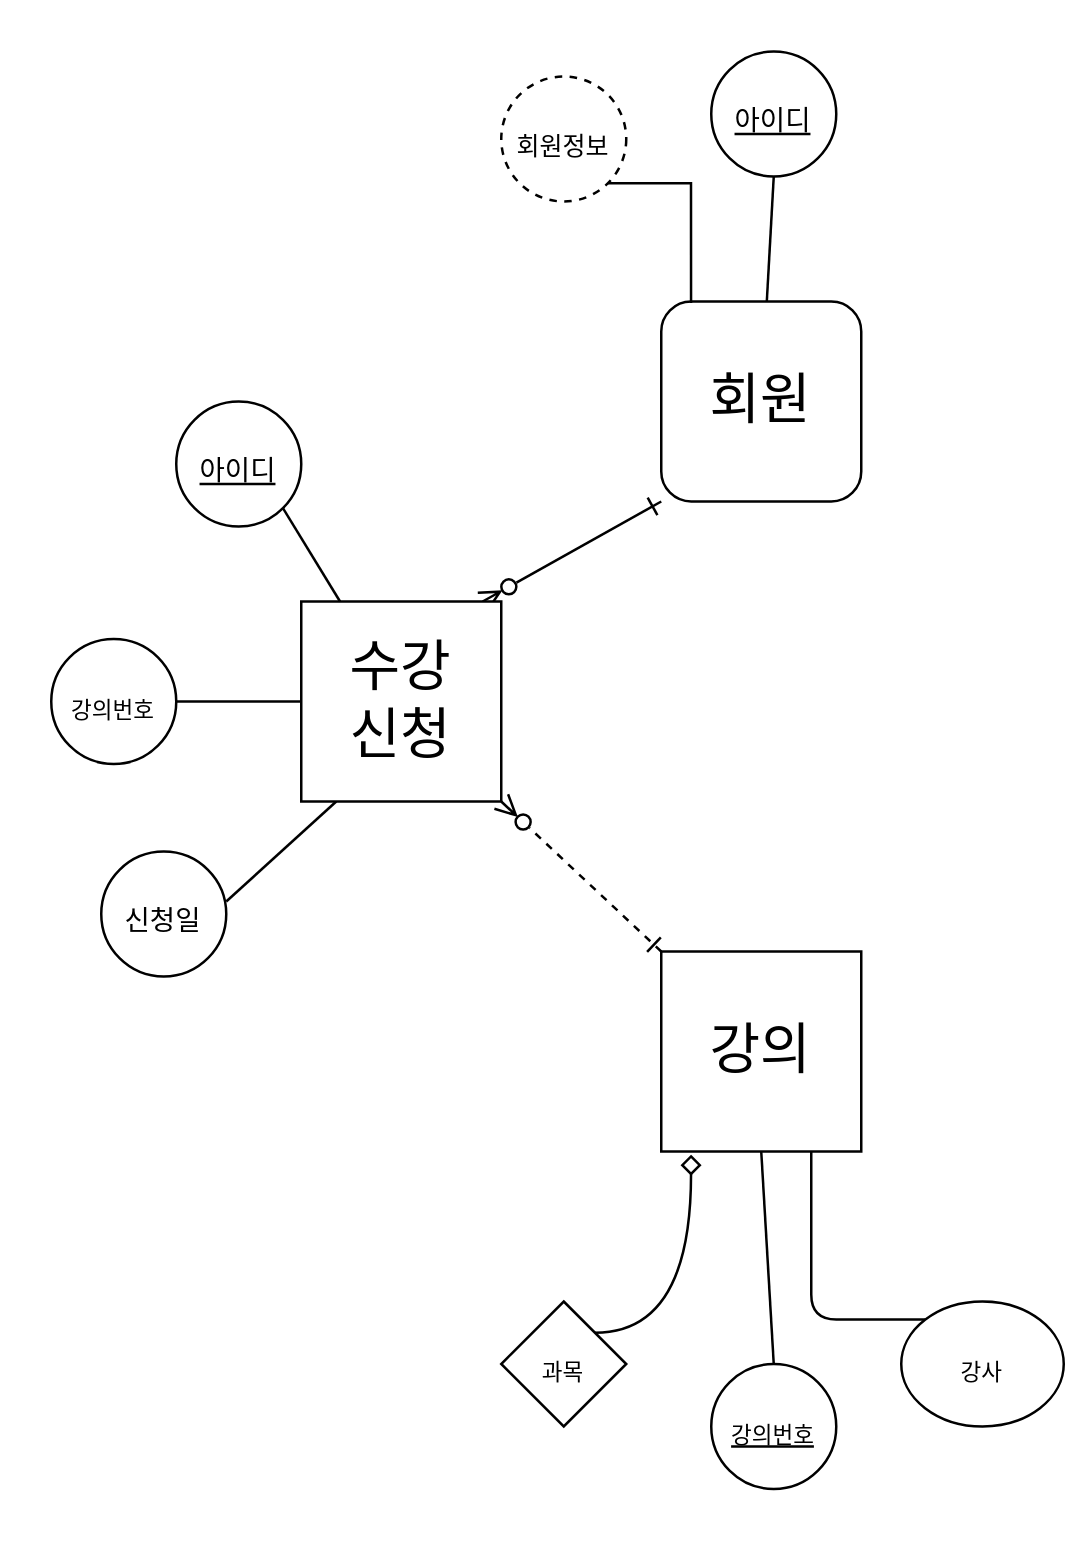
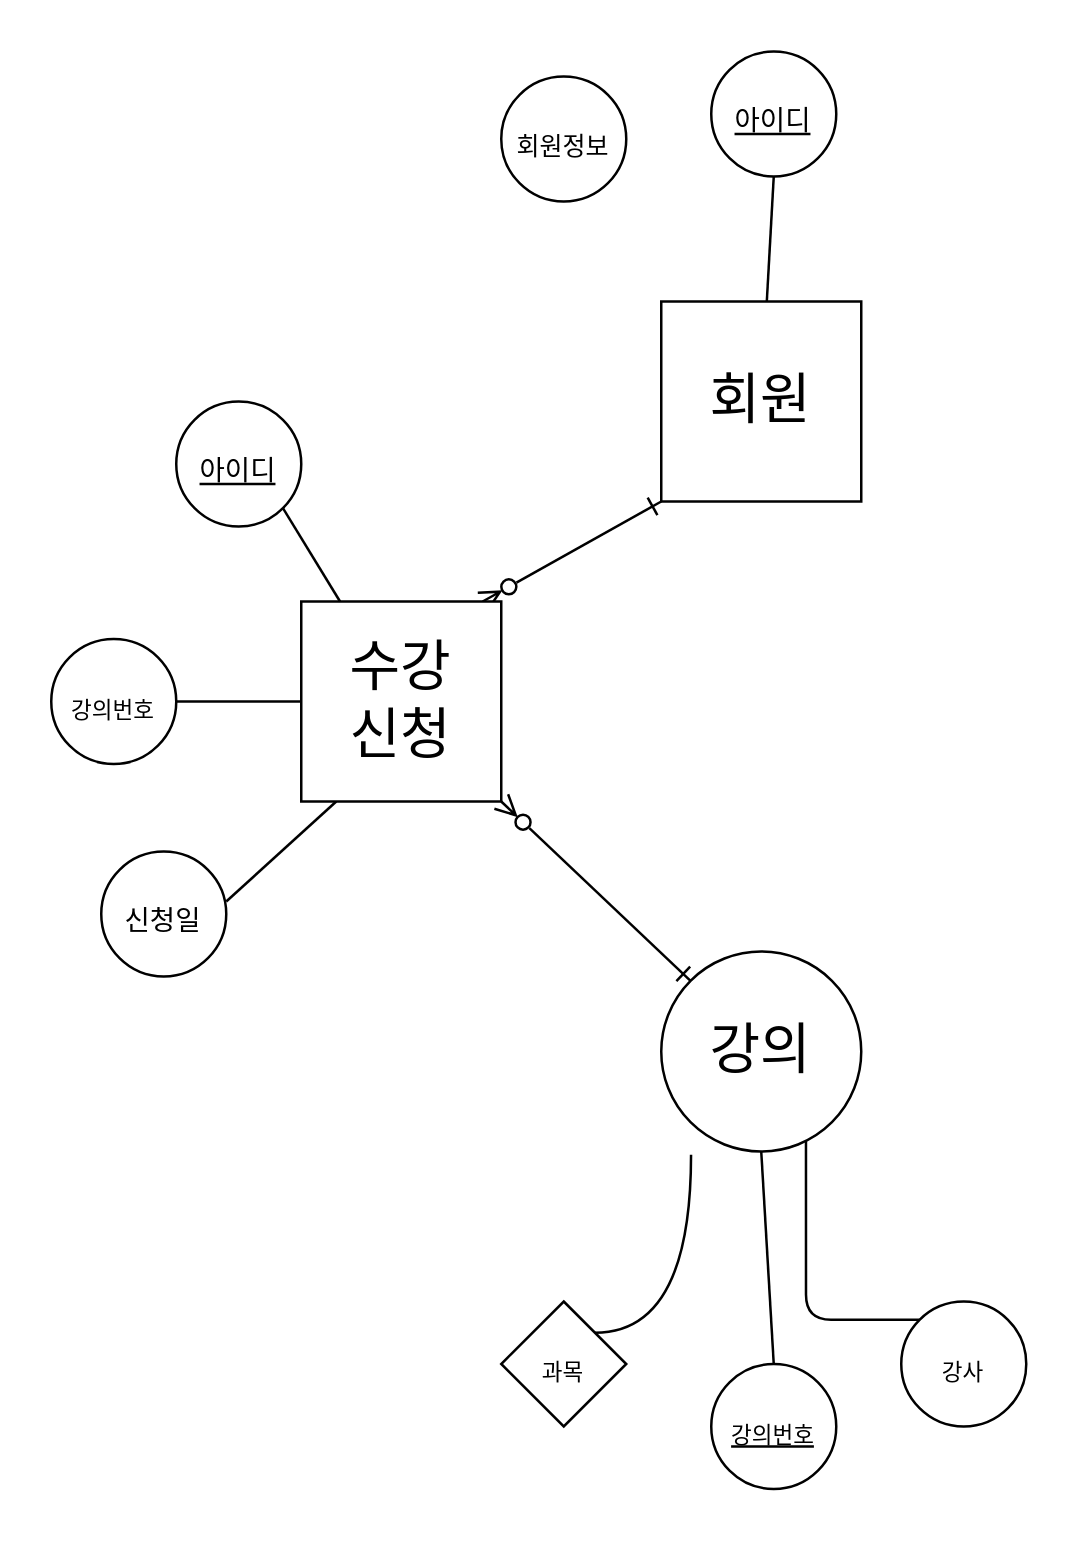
node "회원정보": style dashed -> solid
edge "회원정보" -- "회원": removed
node "회원": shape rounded rectangle -> rectangle
edge "수강 신청" -- "강의": style dashed -> solid
node "강의": shape rectangle -> ellipse
edge "과목" -> "강의": arrowhead diamond -> none
node "강사": size 163x125 -> 125x125
